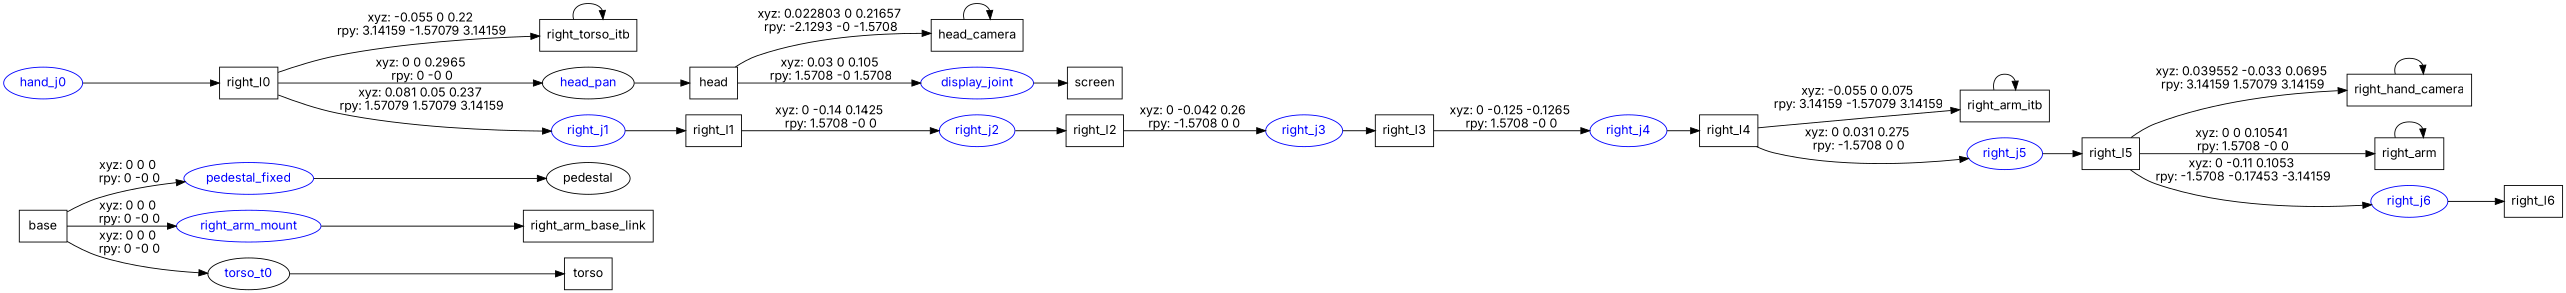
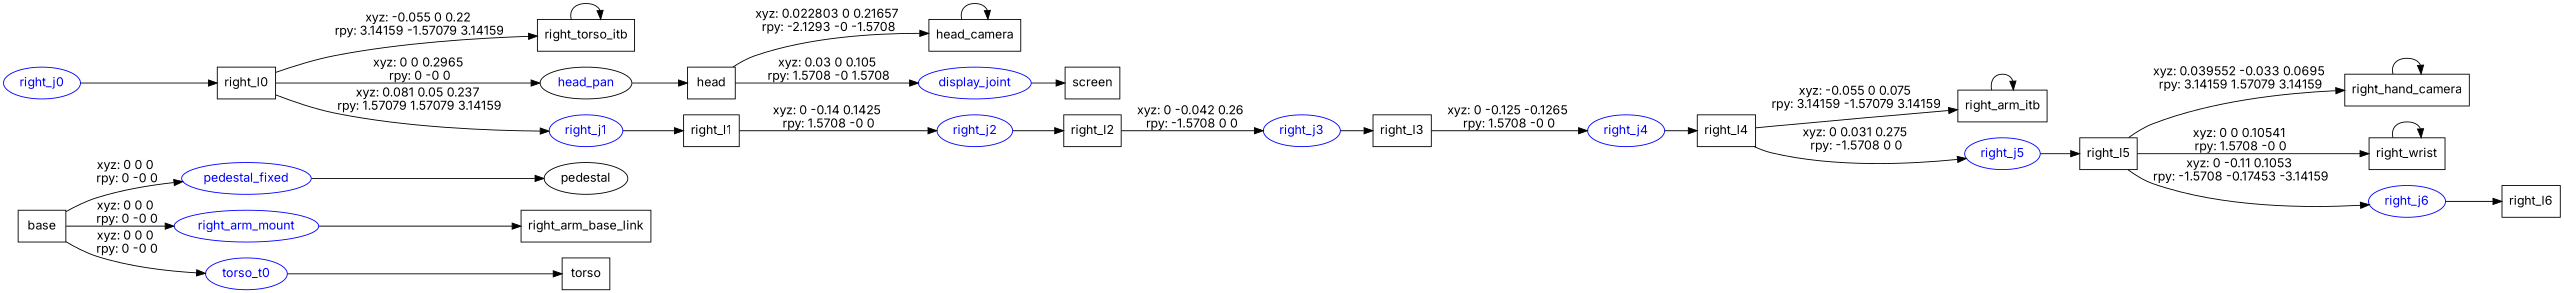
node "hand_j0": label "hand_j0" -> "right_j0"
node "right_arm": label "right_arm" -> "right_wrist"
node "torso_t0": color black -> blue
